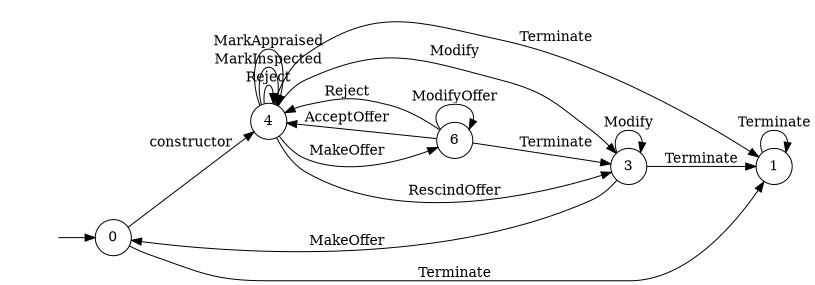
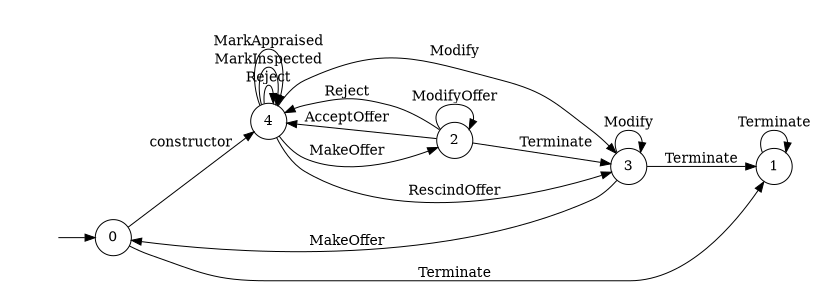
edge "4" -> "1": removed, label "Terminate"
node "6": label "6" -> "2"
